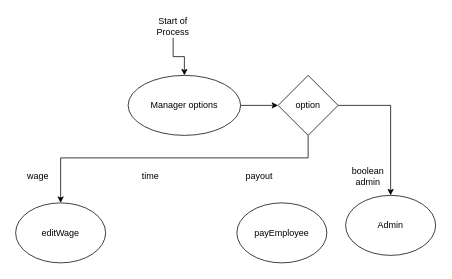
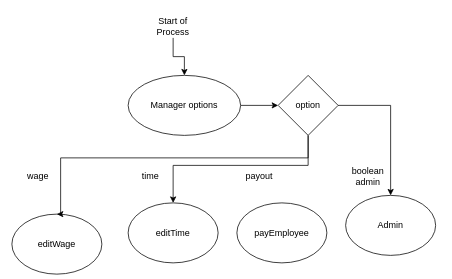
edge "option" -> "editTime": added
node "editWage": moved (60, 233) -> (57, 244)
node "editTime": added
